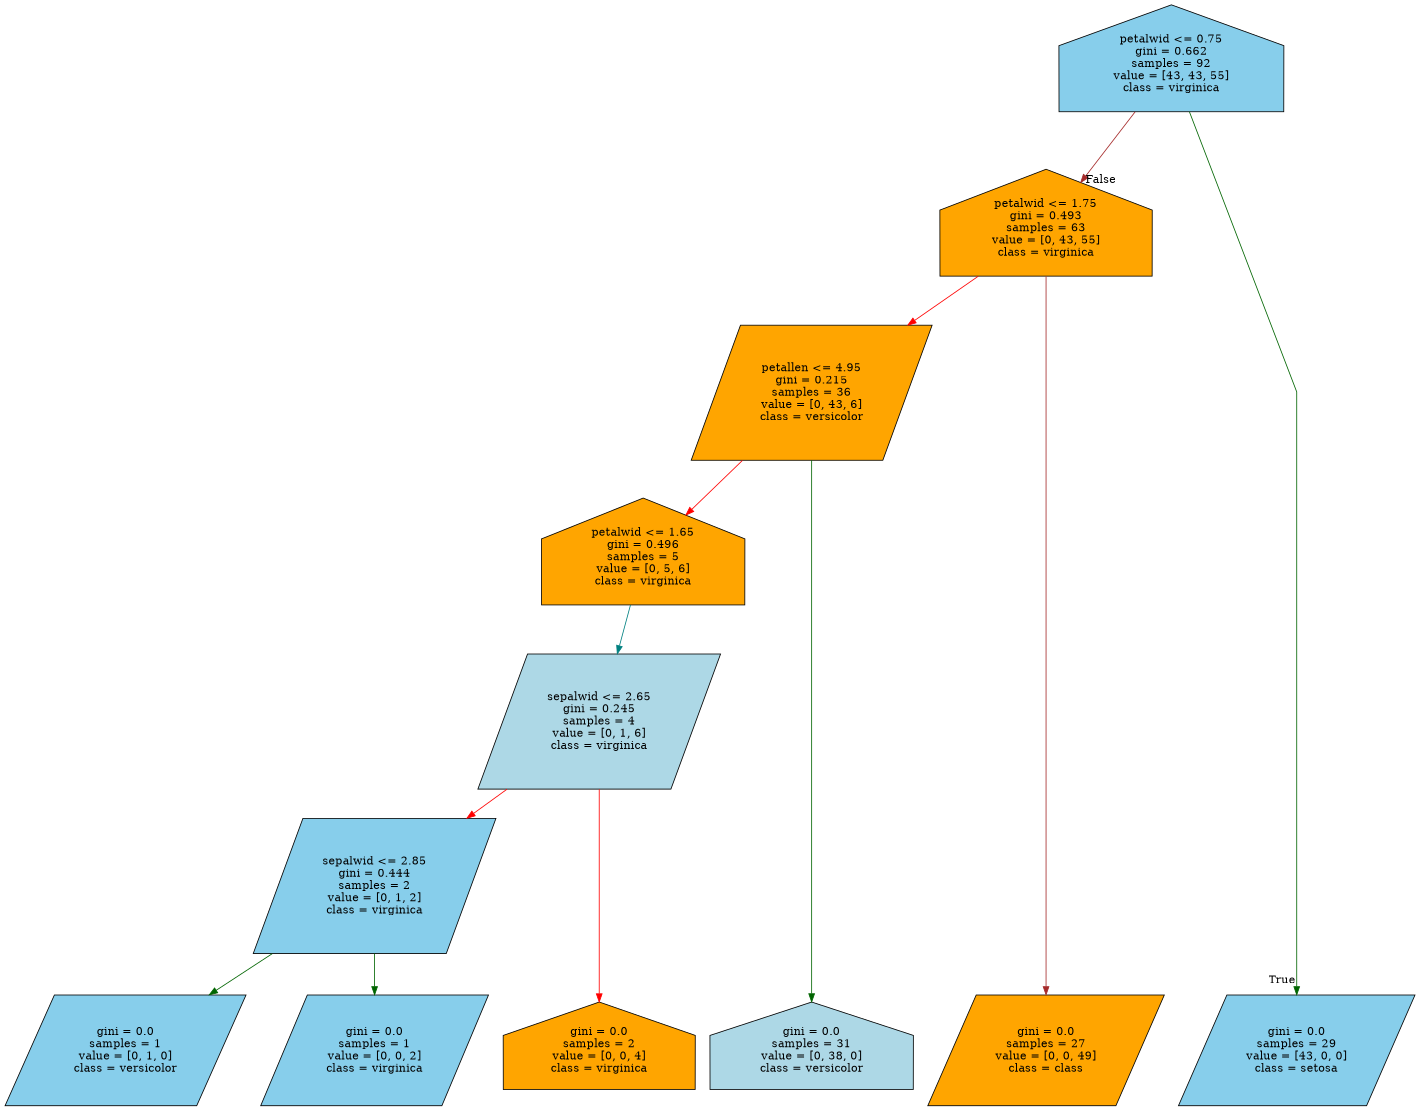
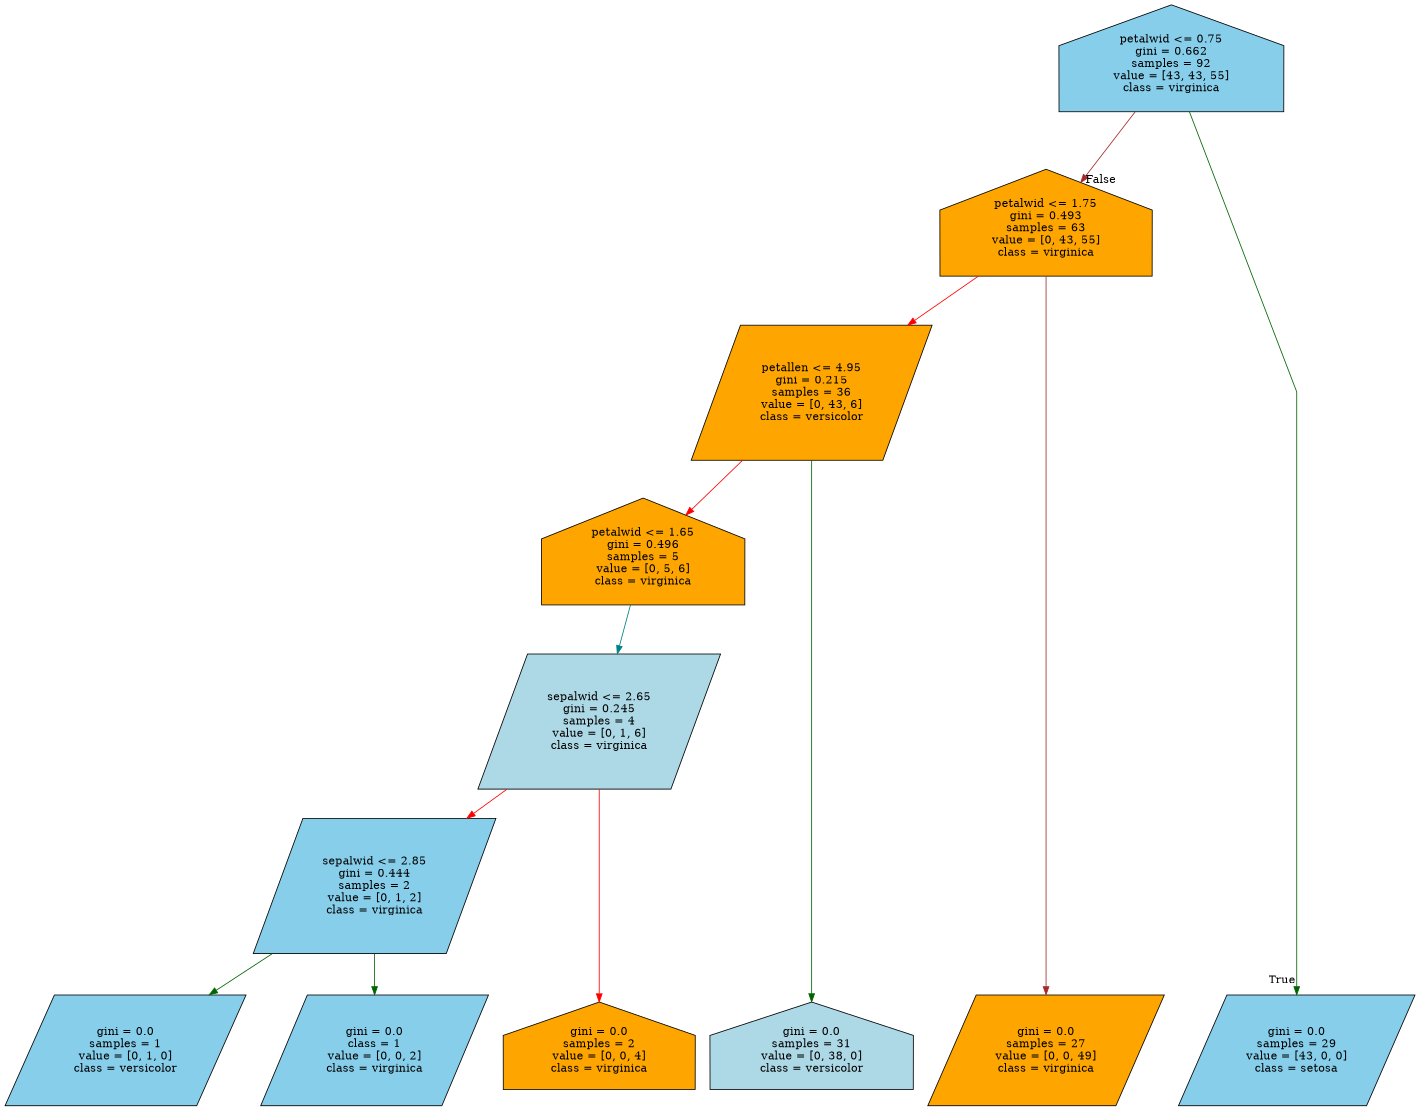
node "gini = 0.0 samples = 1 value = [0, 0, 2] class = virginica": label "gini = 0.0 samples = 1 value = [0, 0, 2] class = virginica" -> "gini = 0.0 class = 1 value = [0, 0, 2] class = virginica"
node "gini = 0.0 samples = 27 value = [0, 0, 49] class = class": label "gini = 0.0 samples = 27 value = [0, 0, 49] class = class" -> "gini = 0.0 samples = 27 value = [0, 0, 49] class = virginica"
